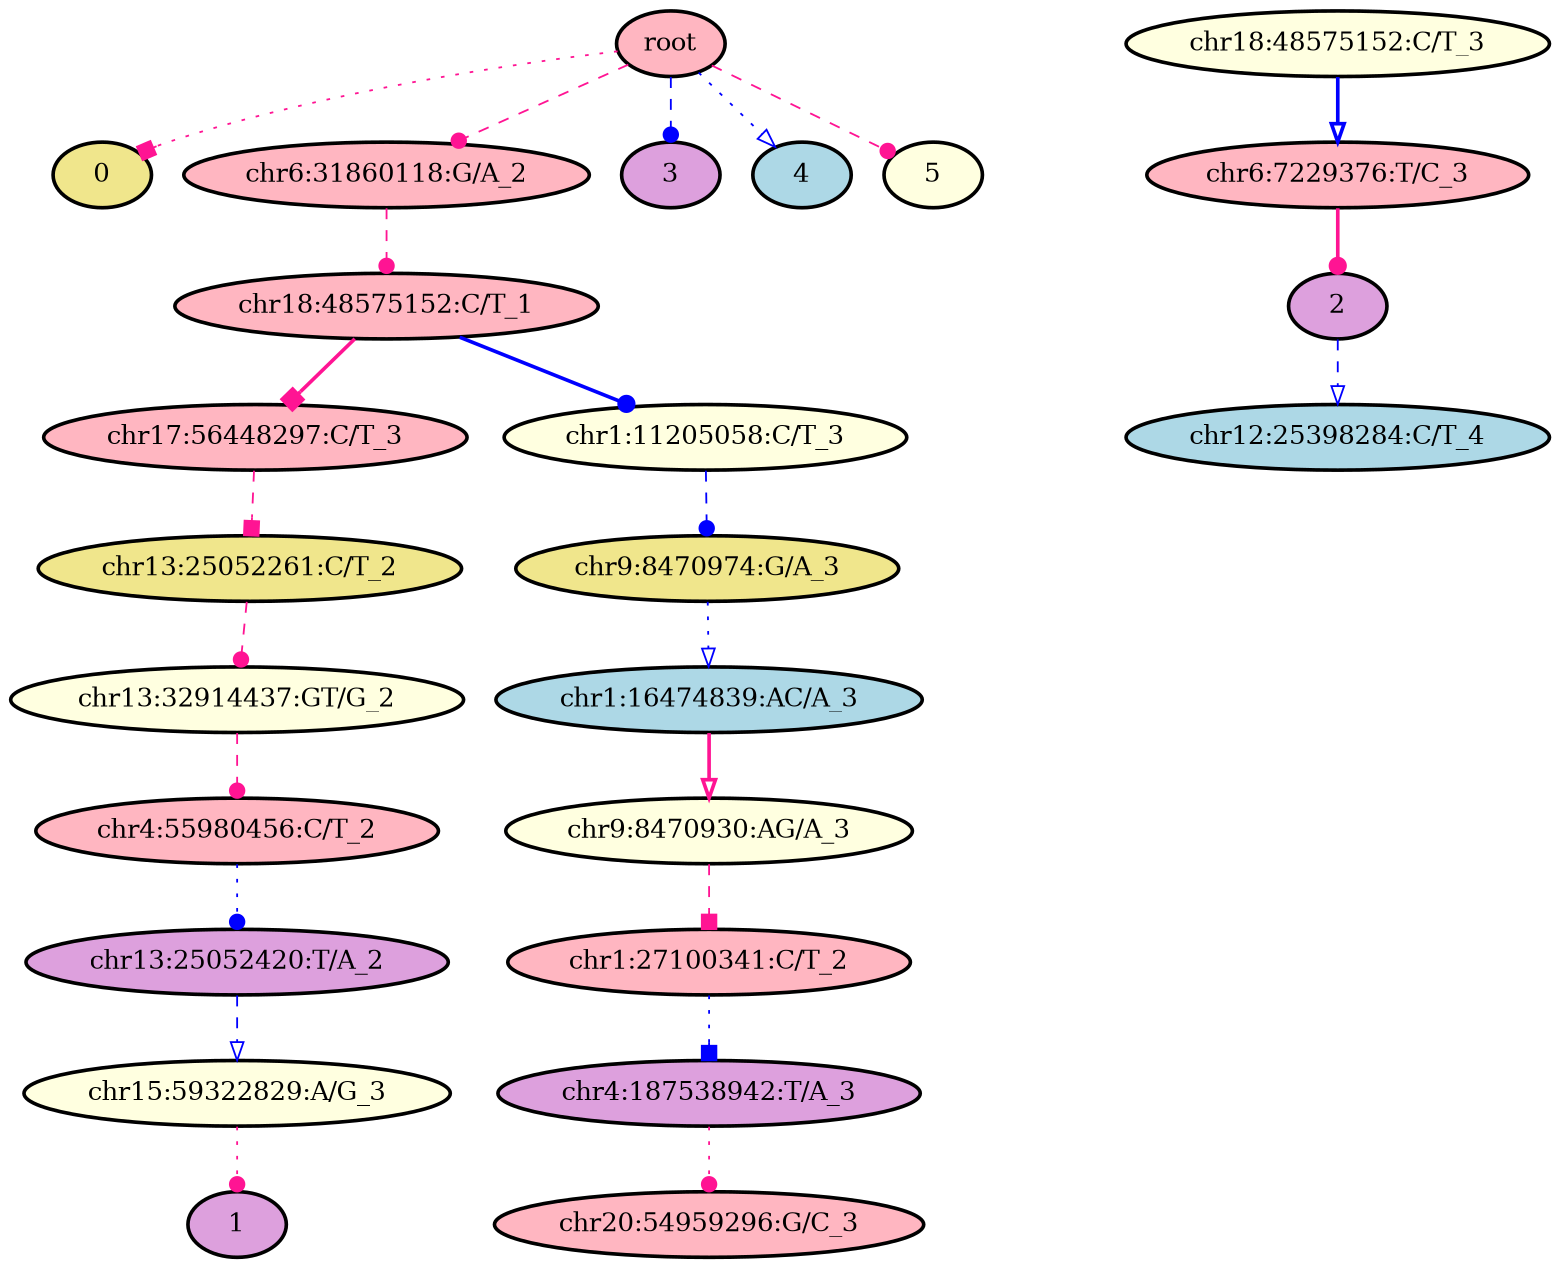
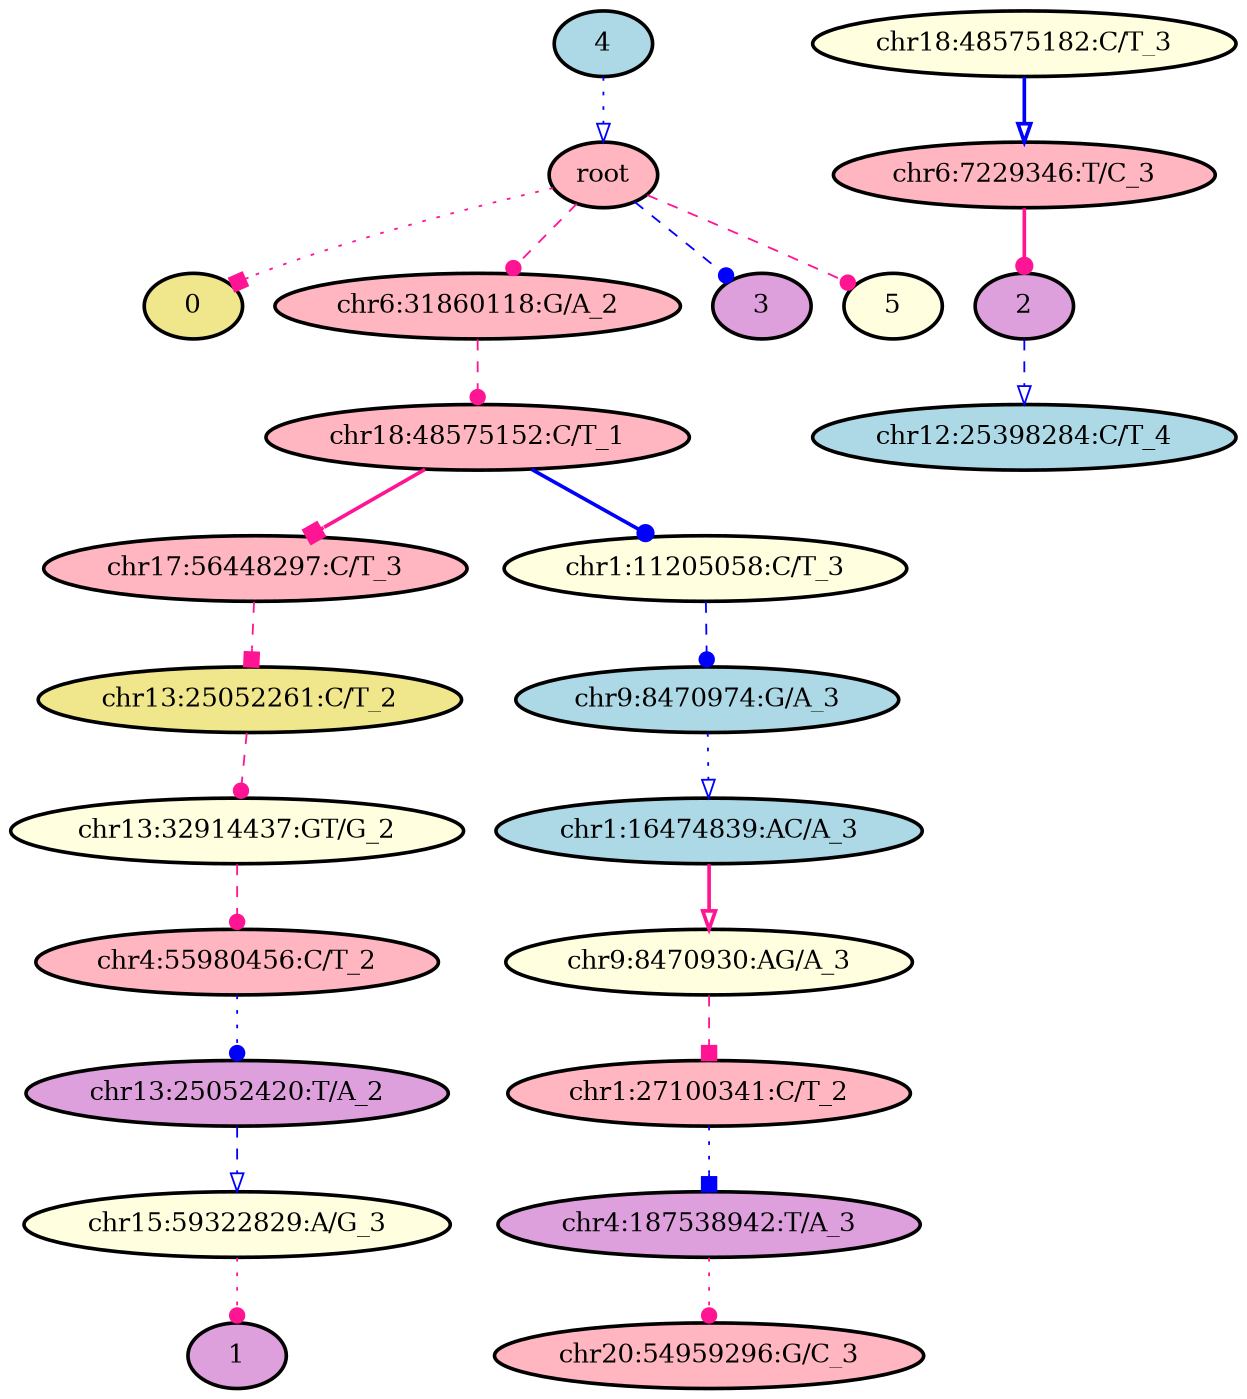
node "chr18:48575152:C/T_3": label "chr18:48575152:C/T_3" -> "chr18:48575182:C/T_3"
edge "root" -> "4": reversed
node "chr6:7229376:T/C_3": label "chr6:7229376:T/C_3" -> "chr6:7229346:T/C_3"
node "chr9:8470974:G/A_3": fillcolor khaki -> lightblue
